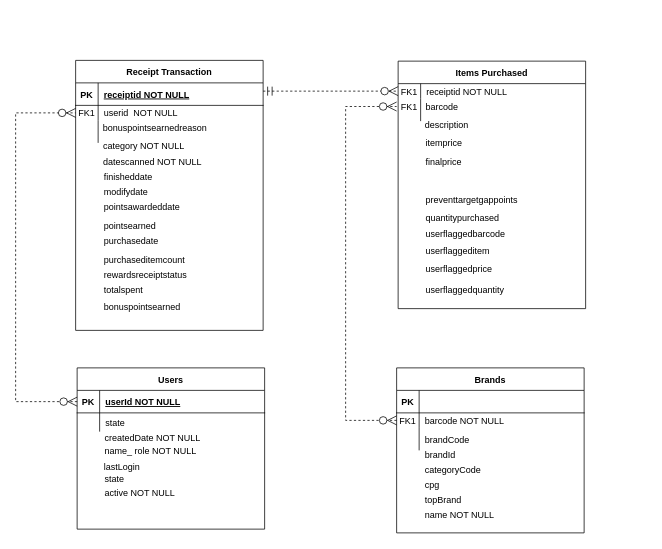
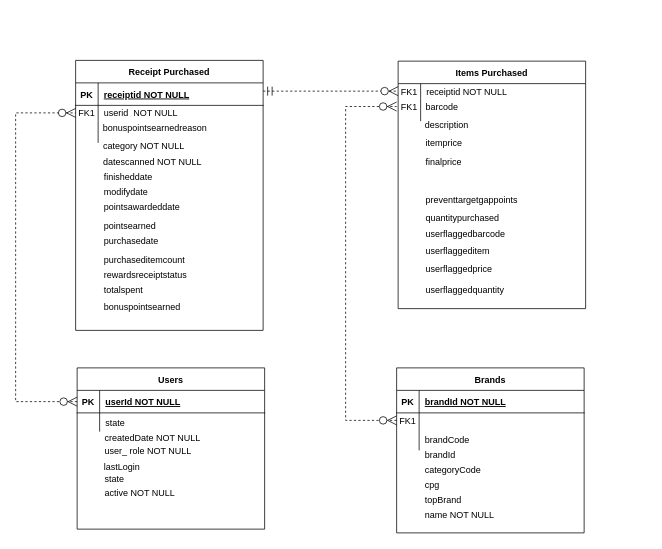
node "Receipt Transaction": label "Receipt Transaction" -> "Receipt Purchased"
node "brandId NOT NULL": added
node "barcode NOT NULL": removed
node "name_ role NOT NULL": label "name_ role NOT NULL" -> "user_ role NOT NULL"
